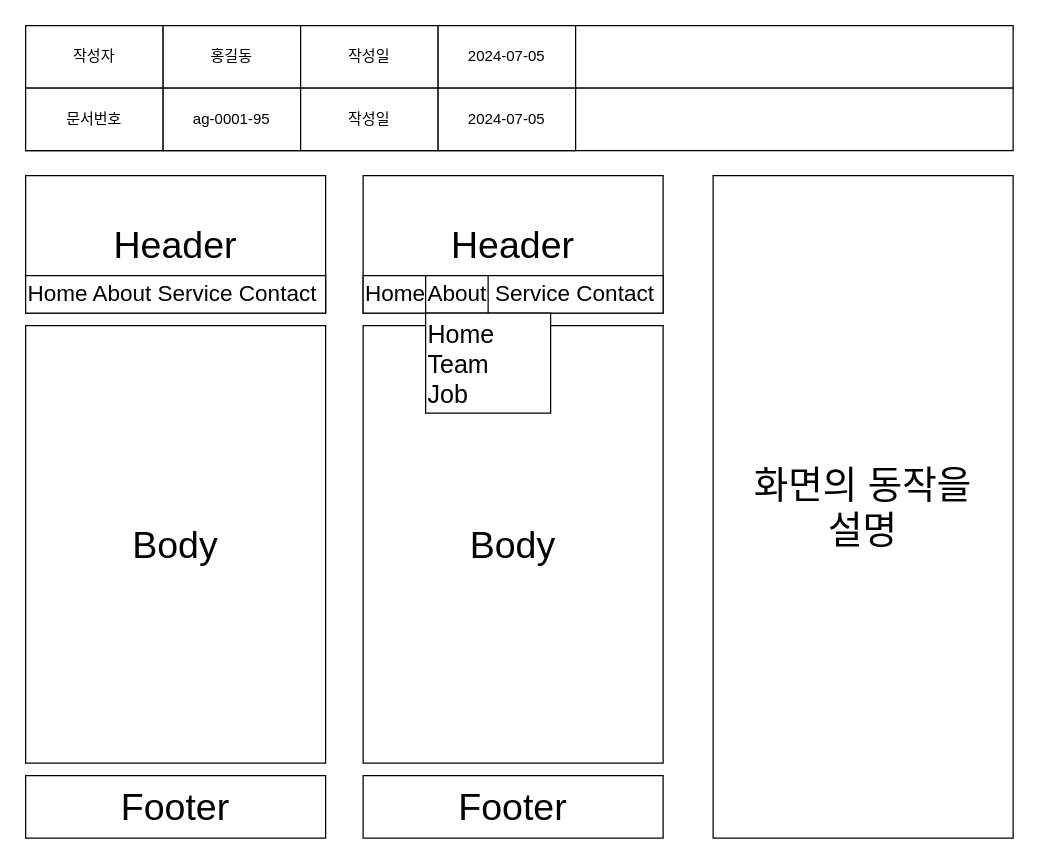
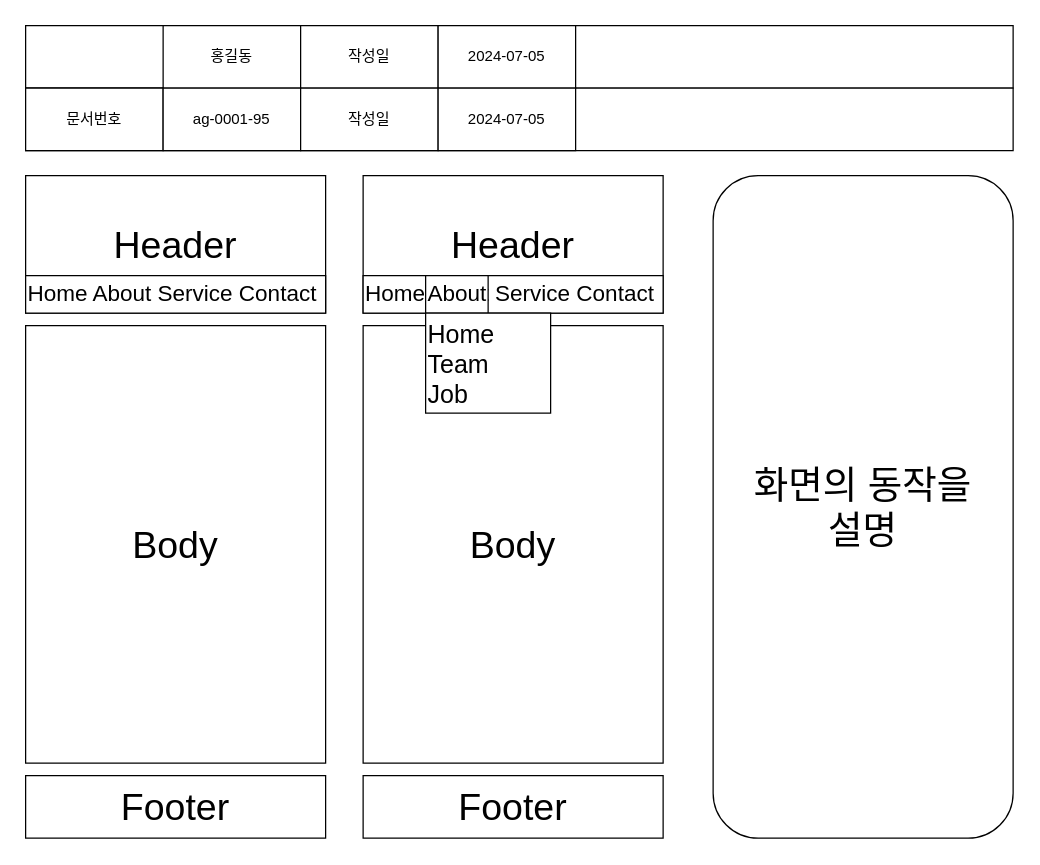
node "작성자": removed
node "화면의 동작을 설명": shape rectangle -> rounded rectangle
